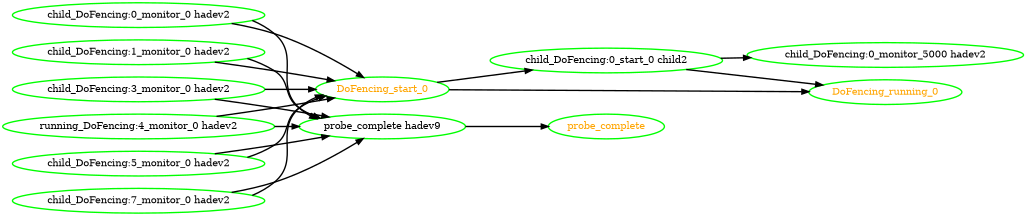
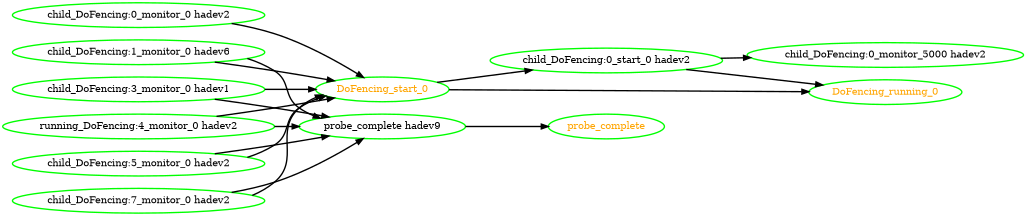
node "child_DoFencing:1_monitor_0 hadev2": label "child_DoFencing:1_monitor_0 hadev2" -> "child_DoFencing:1_monitor_0 hadev6"
node "child_DoFencing:0_start_0 child2": label "child_DoFencing:0_start_0 child2" -> "child_DoFencing:0_start_0 hadev2"
edge "child_DoFencing:0_monitor_0 hadev2" -> "probe_complete hadev9": removed
node "child_DoFencing:3_monitor_0 hadev2": label "child_DoFencing:3_monitor_0 hadev2" -> "child_DoFencing:3_monitor_0 hadev1"
